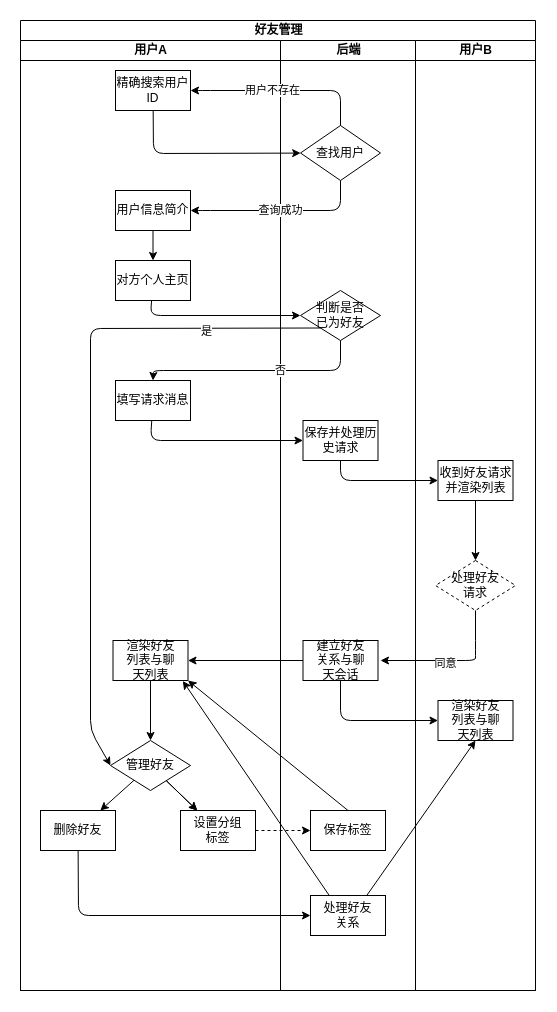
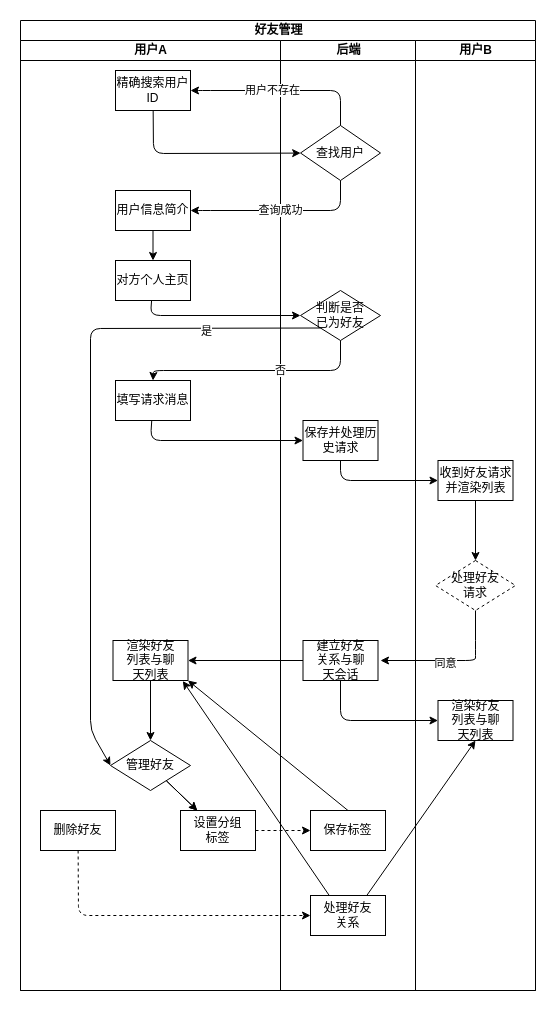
edge "管理好友" -> "删除好友": removed
edge "删除好友" -> "处理好友关系": style solid -> dashed
